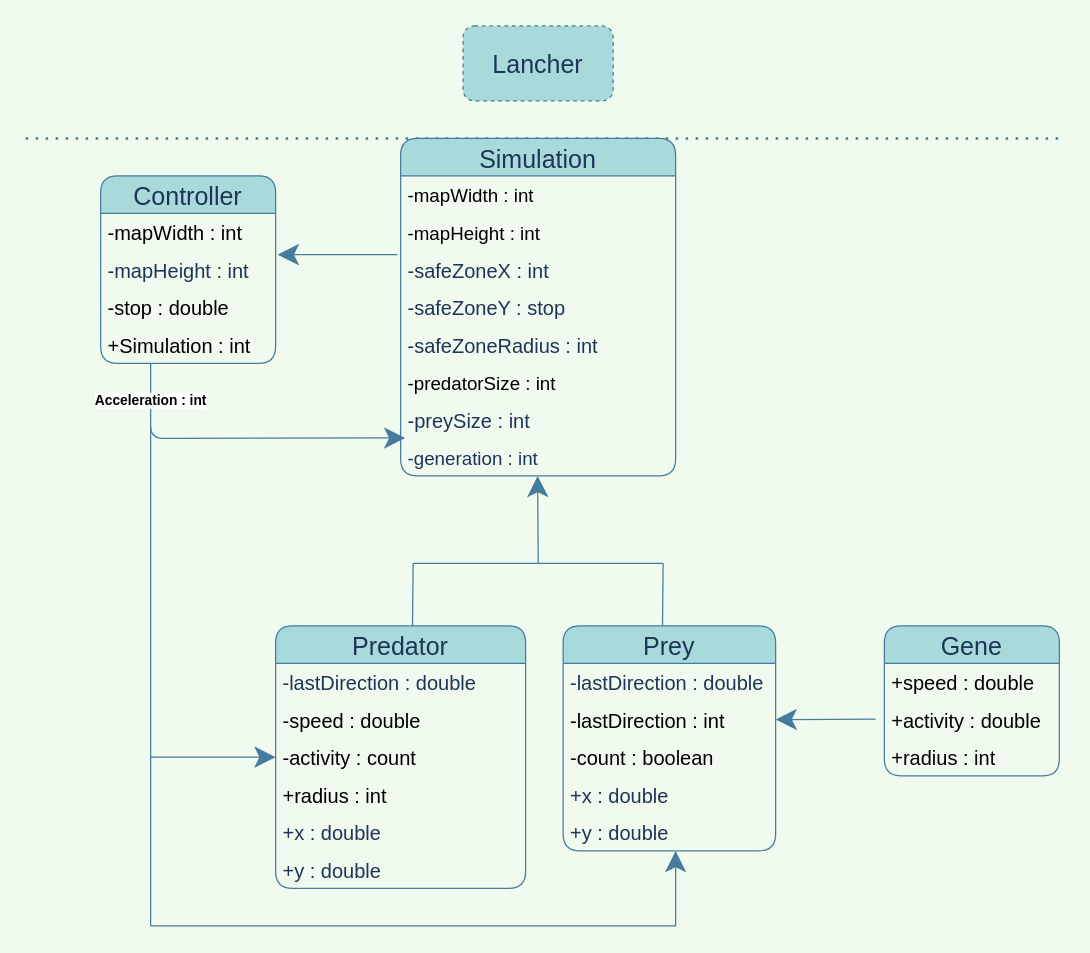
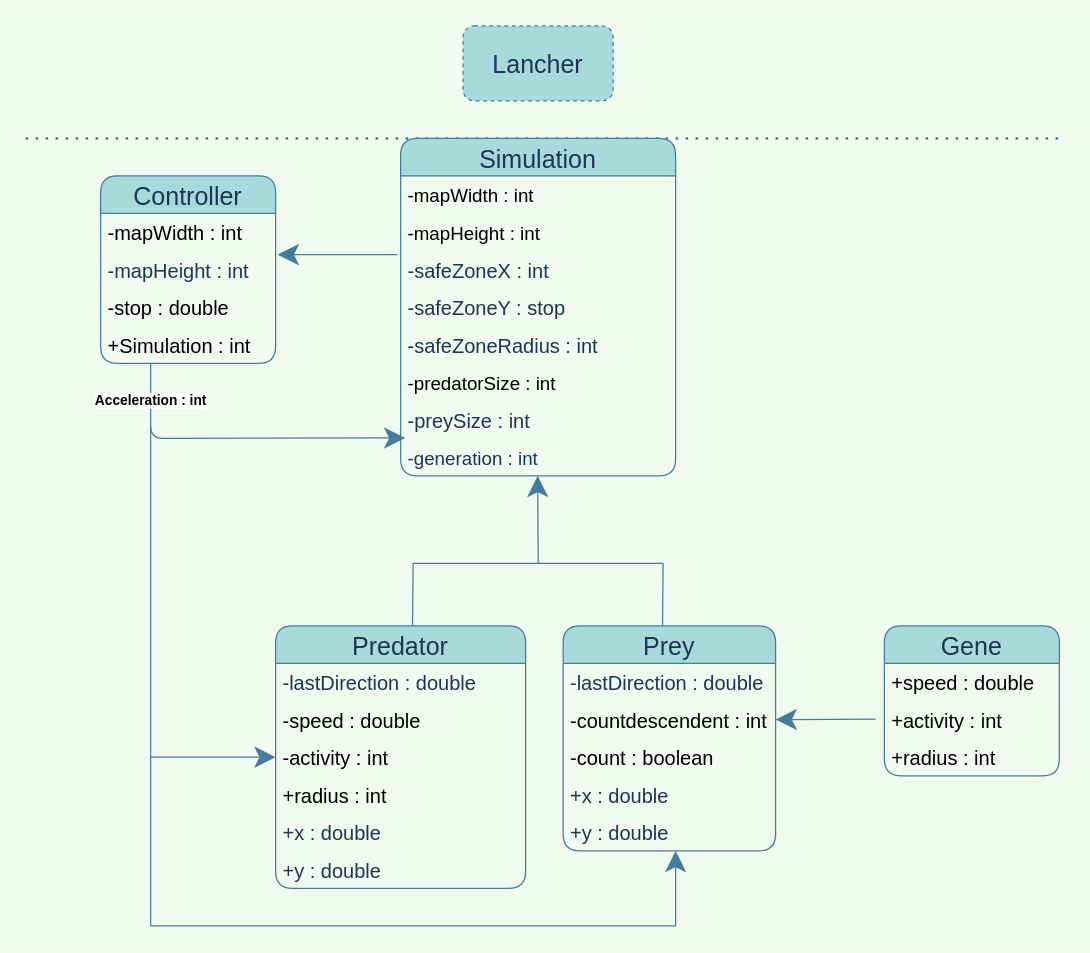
node "-lastDirection : int": label "-lastDirection : int" -> "-countdescendent : int"
node "+activity : double": label "+activity : double" -> "+activity : int"
node "-activity : count": label "-activity : count" -> "-activity : int"
